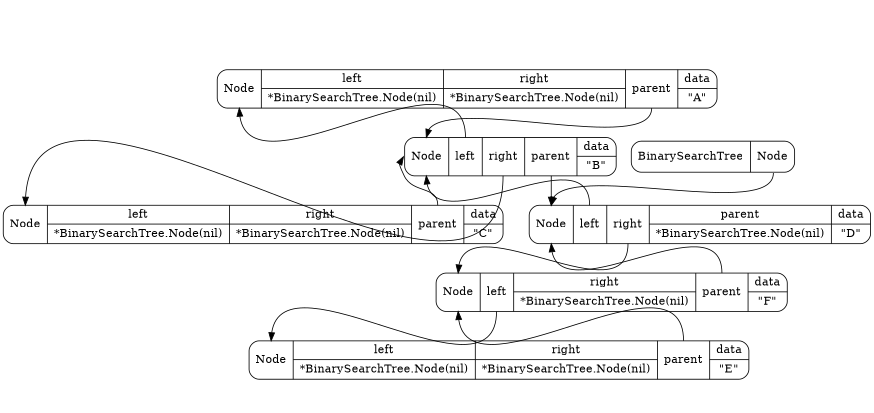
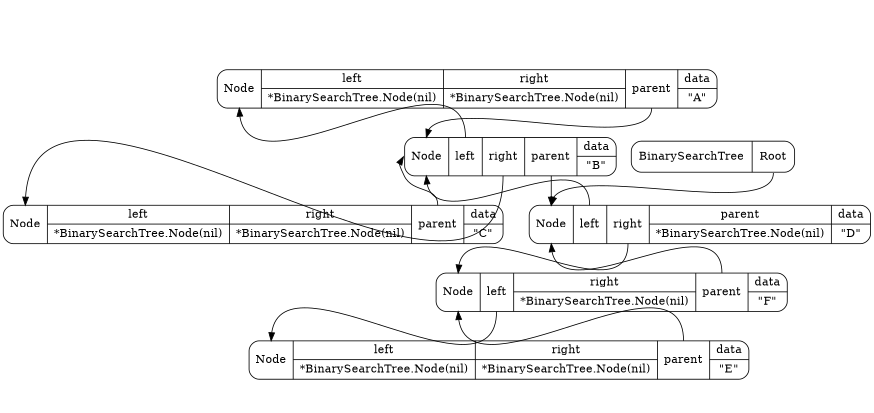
node "BinarySearchTree": text "Node" -> "Root"
